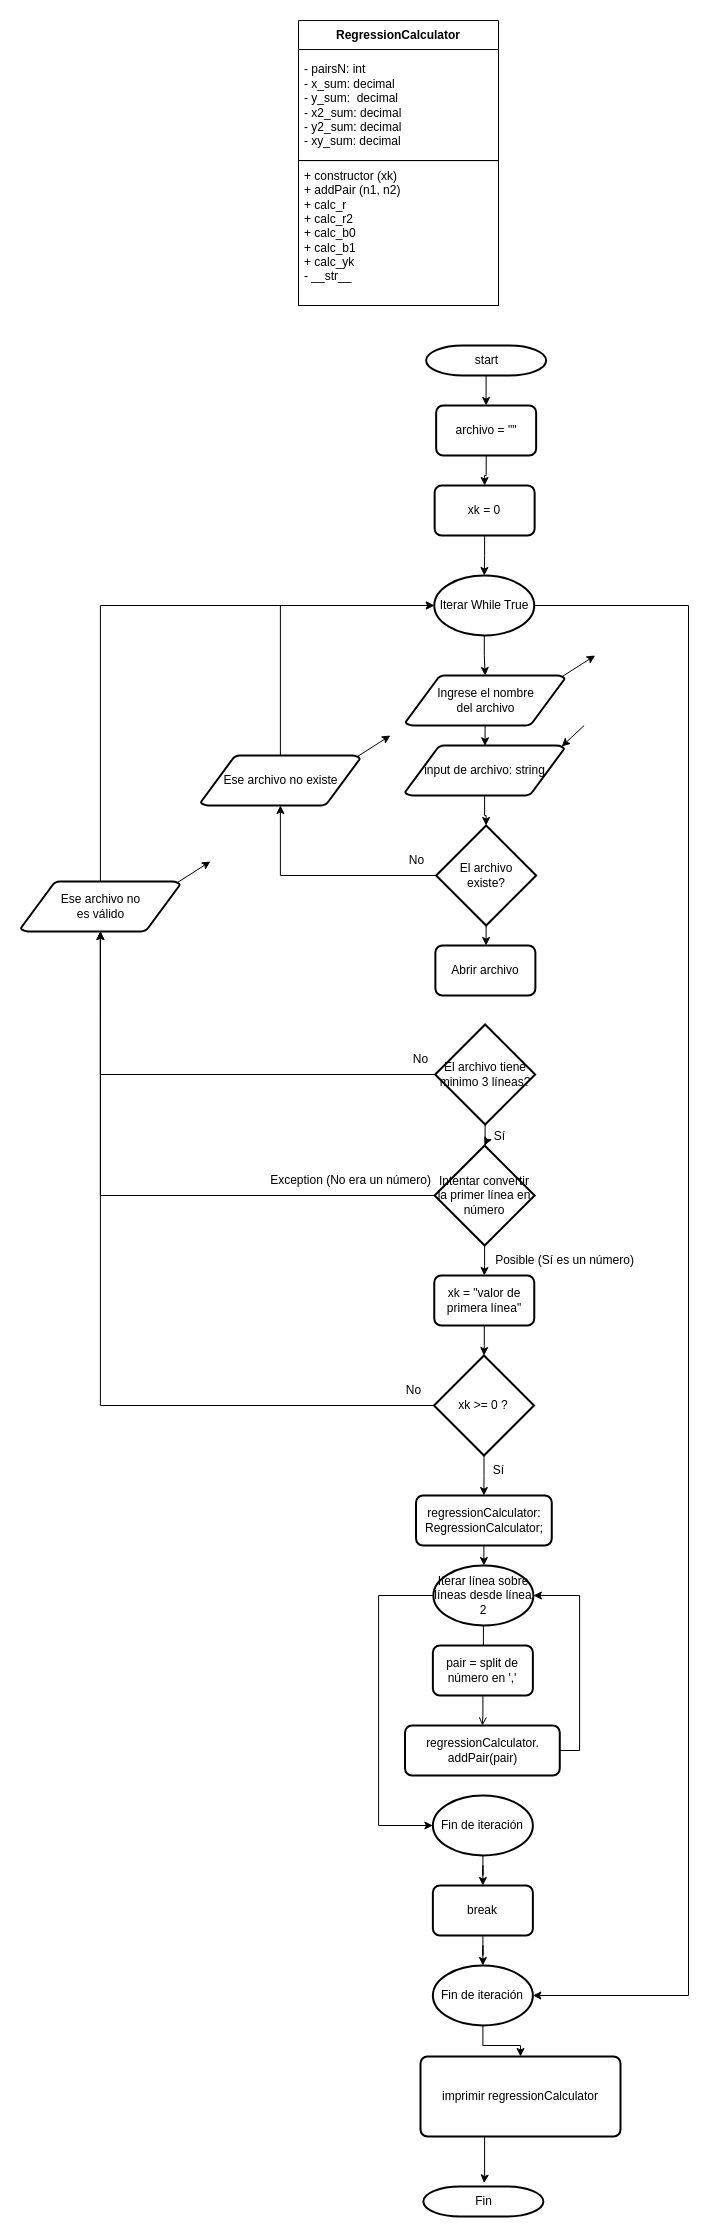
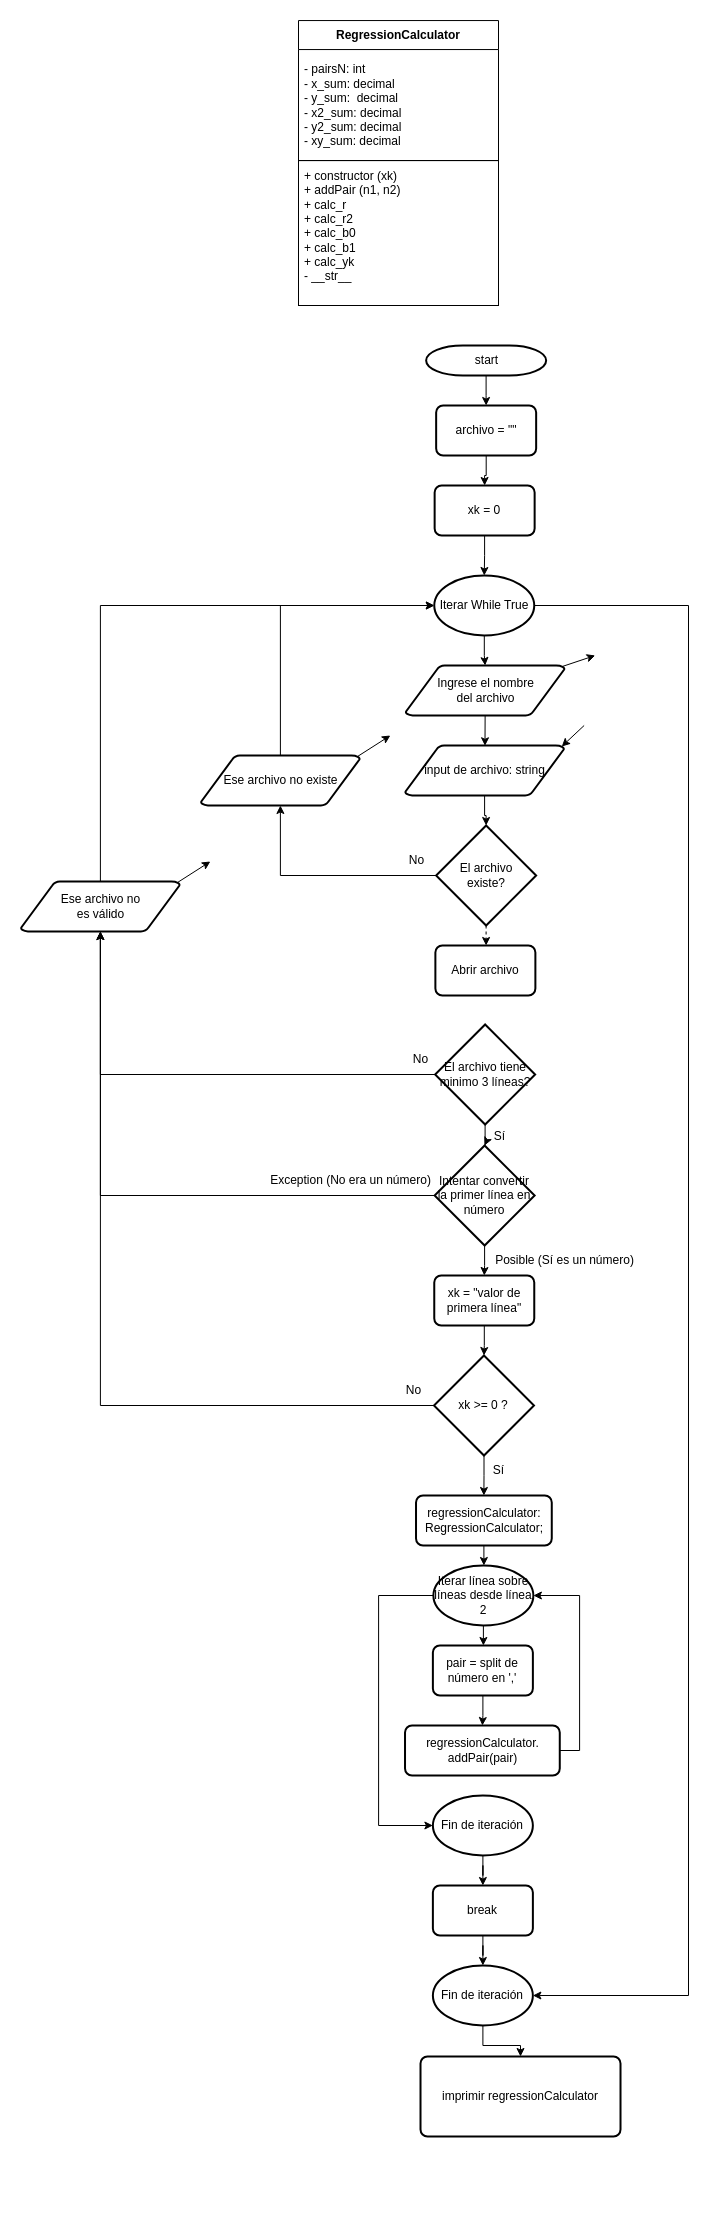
node "Ingrese el nombre del archivo": moved (485, 701) -> (485, 691)
edge "El archivo existe?" -> "Abrir archivo": style solid -> dashed
edge "Iterar línea sobre líneas desde línea 2" -- "pair = split de número en ','": arrowhead none -> classic
edge "pair = split de número en ','" -> "regressionCalculator. addPair(pair)": arrowhead open -> classic
edge "imprimir regressionCalculator" -> "Fin": removed
node "Fin": removed
